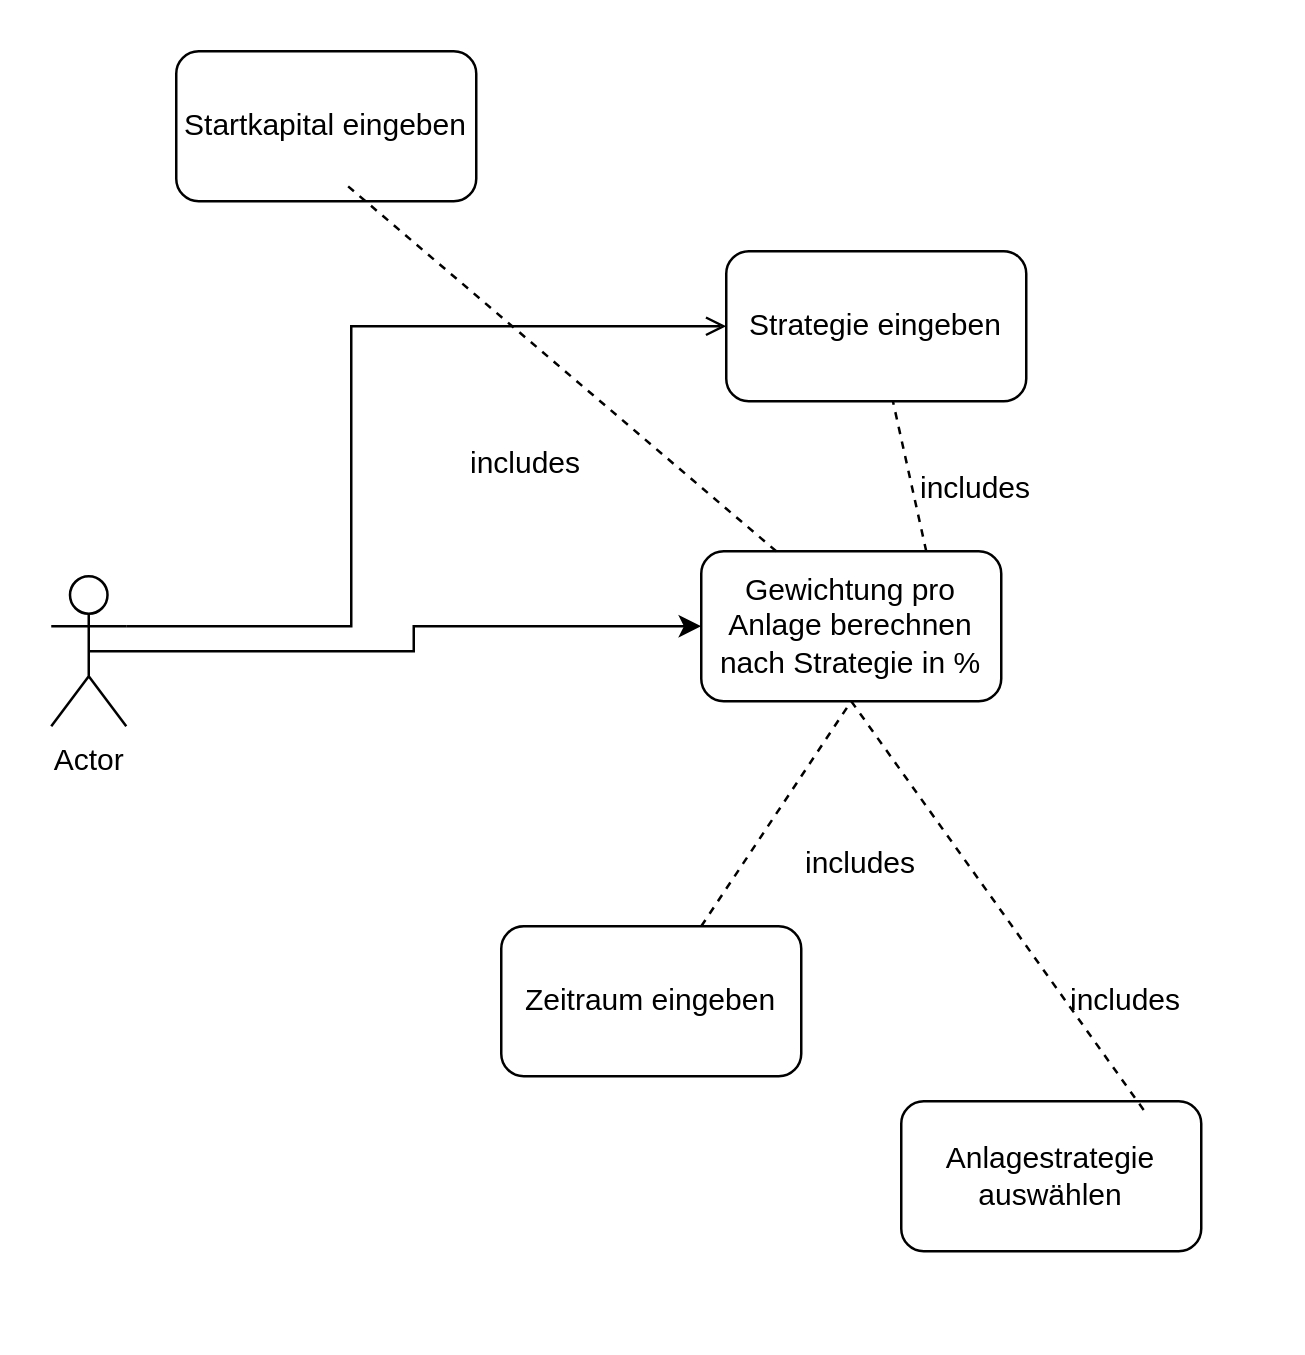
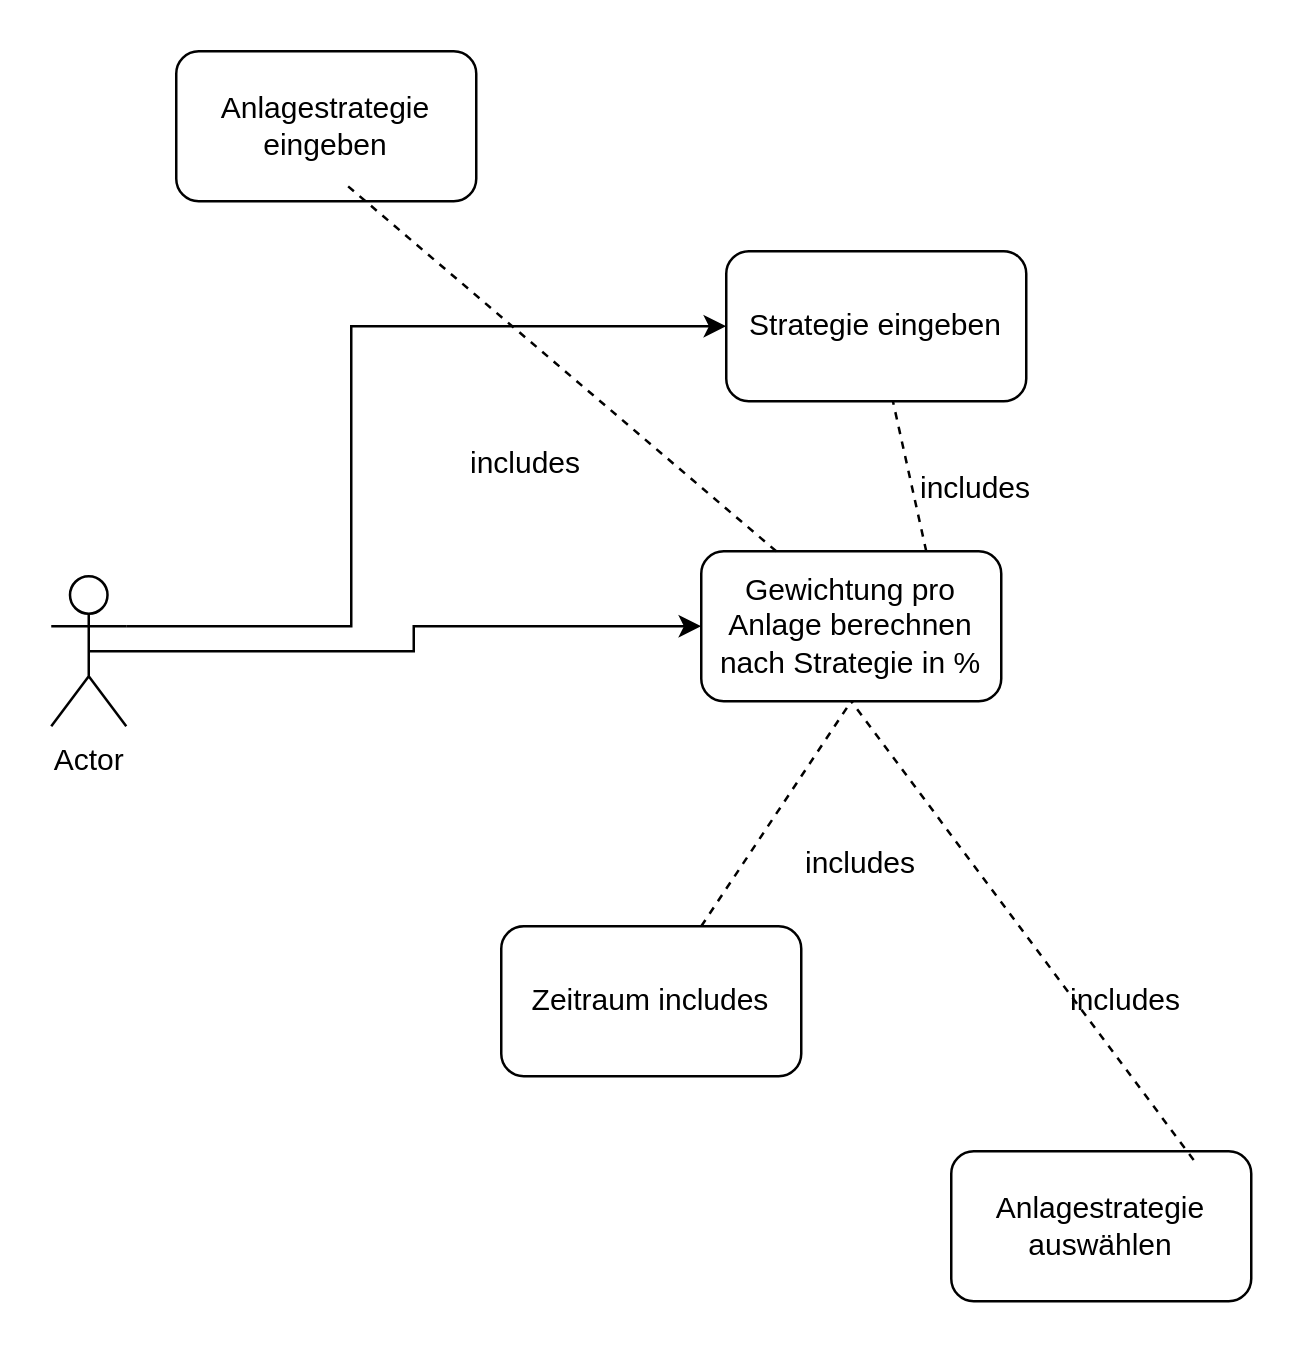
node "Startkapital eingeben": label "Startkapital eingeben" -> "Anlagestrategie eingeben"
edge "Actor" -> "Strategie eingeben": arrowhead open -> classic
node "Zeitraum eingeben": label "Zeitraum eingeben" -> "Zeitraum includes"
node "Anlagestrategie auswählen": moved (1051, 1176) -> (1101, 1226)
